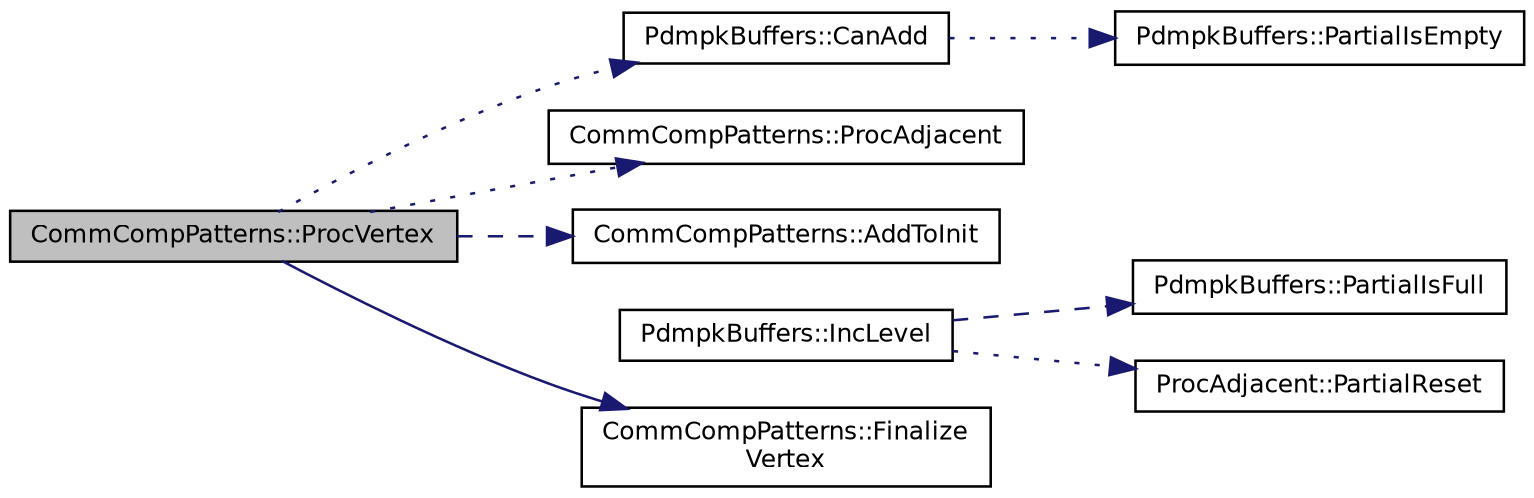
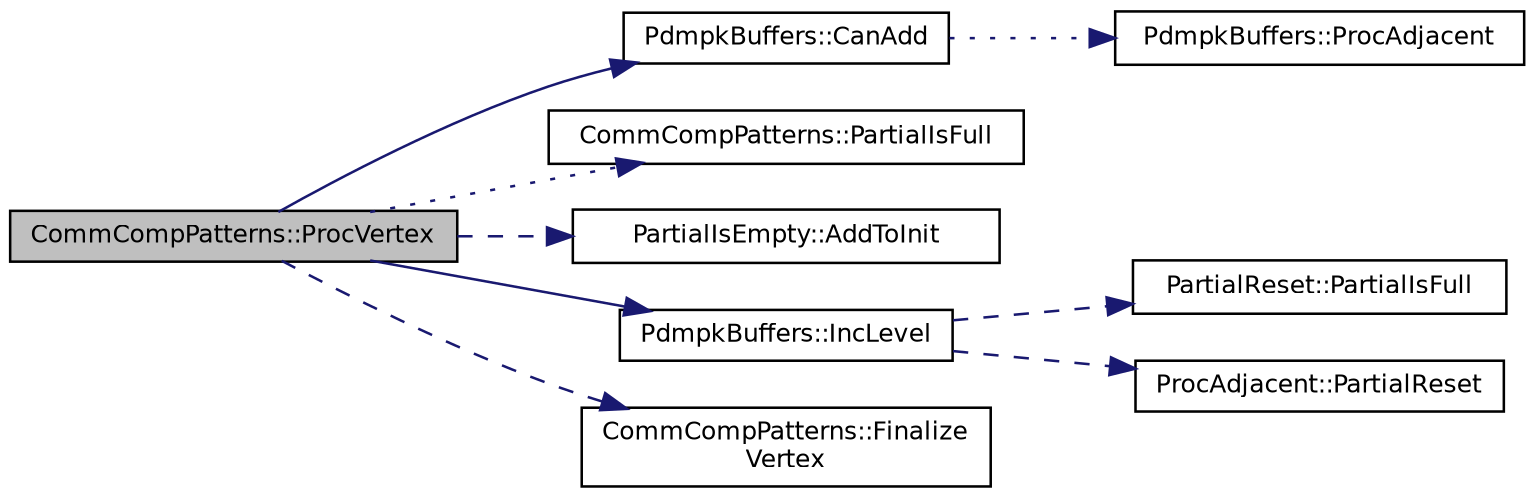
node "PdmpkBuffers::PartialIsEmpty": label "PdmpkBuffers::PartialIsEmpty" -> "PdmpkBuffers::ProcAdjacent"
edge "CommCompPatterns::ProcVertex" -> "PdmpkBuffers::CanAdd": style dotted -> solid
node "CommCompPatterns::ProcAdjacent": label "CommCompPatterns::ProcAdjacent" -> "CommCompPatterns::PartialIsFull"
node "CommCompPatterns::AddToInit": label "CommCompPatterns::AddToInit" -> "PartialIsEmpty::AddToInit"
edge "CommCompPatterns::ProcVertex" -> "PdmpkBuffers::IncLevel": added
node "PdmpkBuffers::PartialIsFull": label "PdmpkBuffers::PartialIsFull" -> "PartialReset::PartialIsFull"
edge "CommCompPatterns::ProcVertex" -> "CommCompPatterns::Finalize Vertex": style solid -> dashed
edge "PdmpkBuffers::IncLevel" -> "ProcAdjacent::PartialReset": style dotted -> dashed
